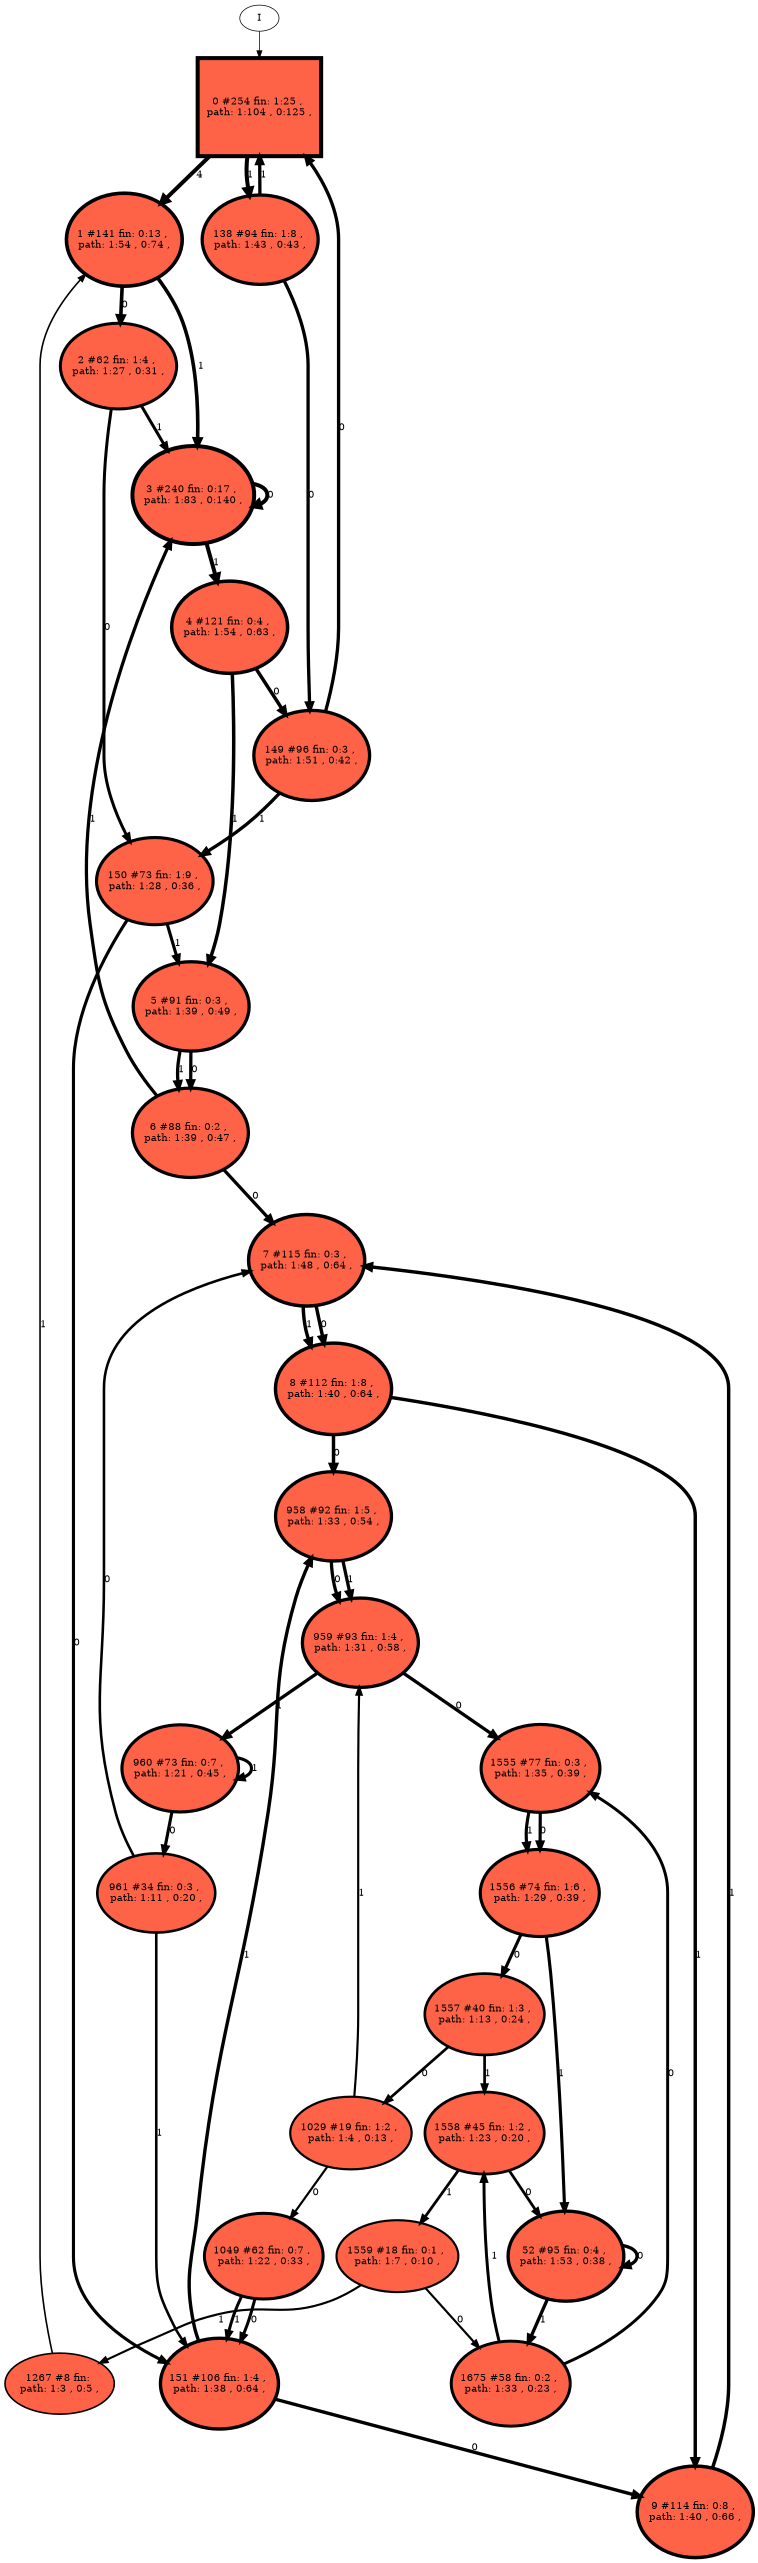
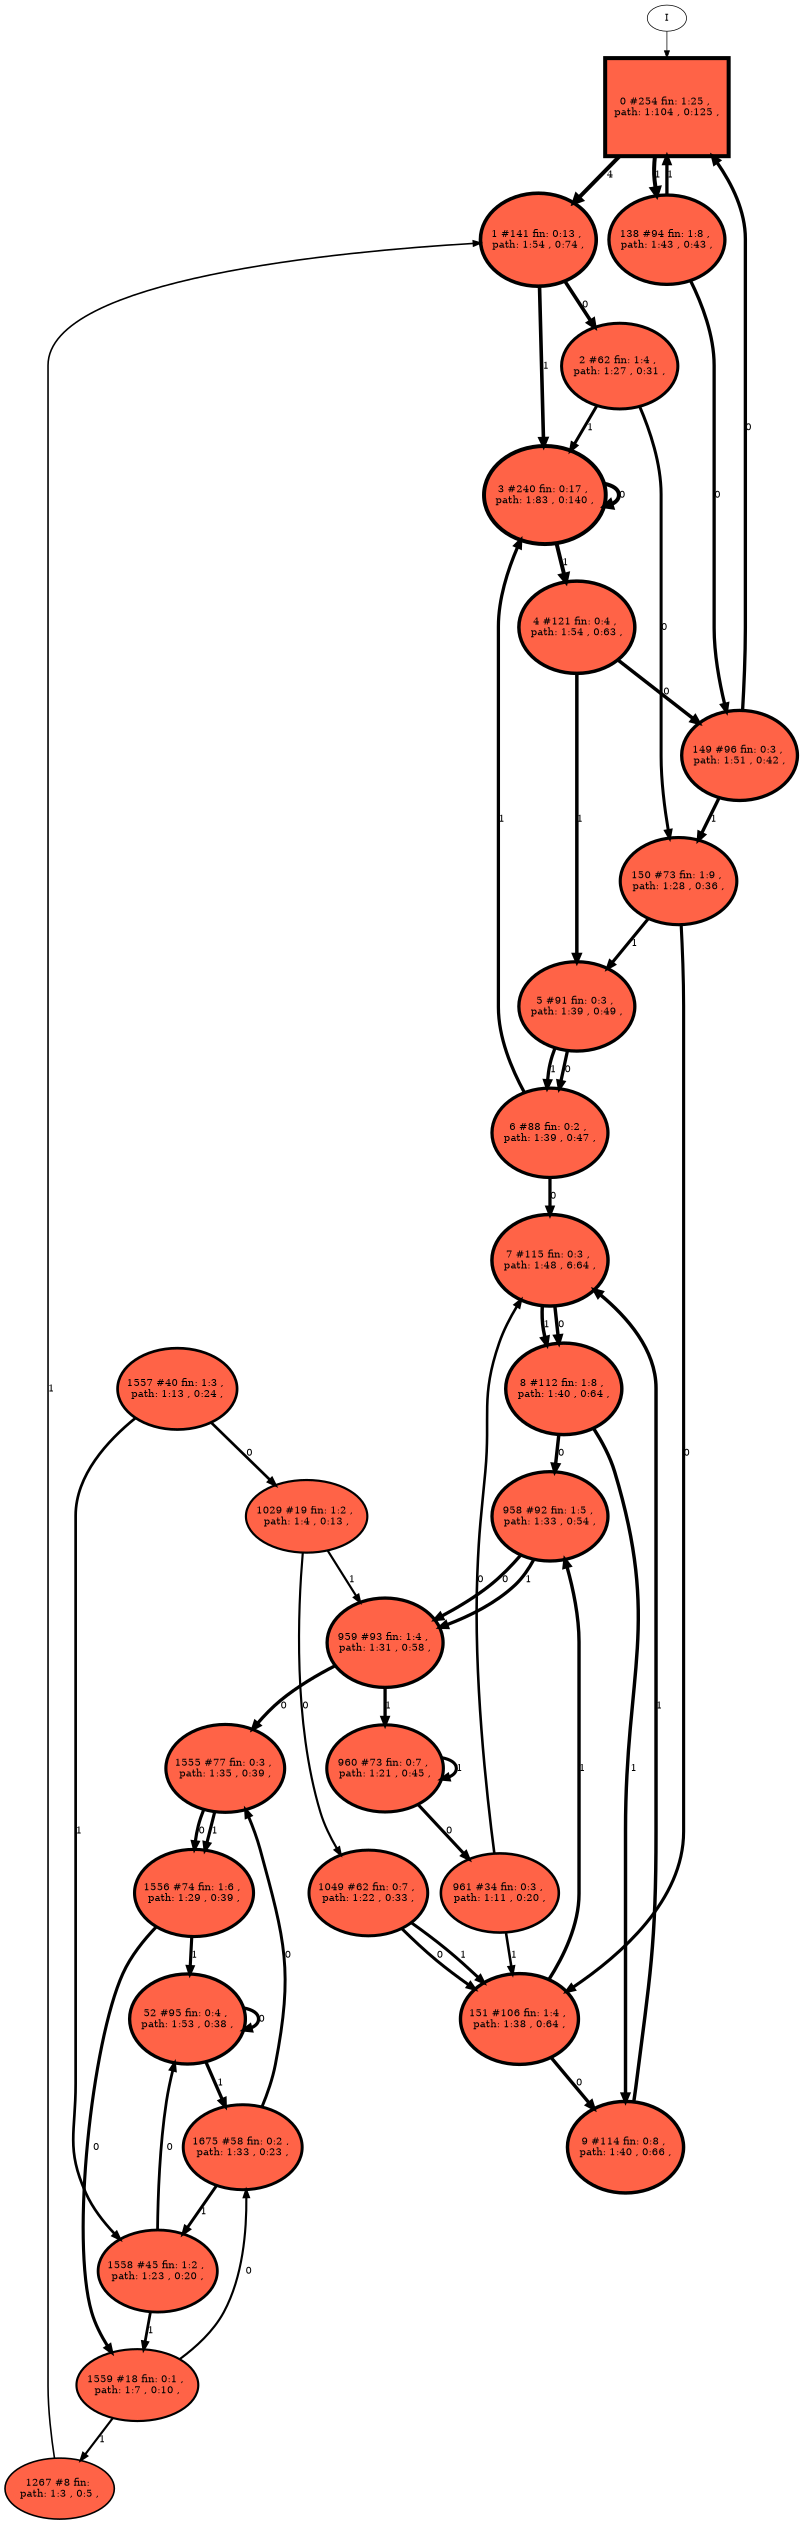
node "7 #115 fin: 0:3 , path: 1:48 , 0:64 ,": label "7 #115 fin: 0:3 , path: 1:48 , 0:64 ," -> "7 #115 fin: 0:3 , path: 1:48 , 6:64 ,"
edge "1556 #74 fin: 1:6 , path: 1:29 , 0:39 ," -> "1557 #40 fin: 1:3 , path: 1:13 , 0:24 ,": now "1556 #74 fin: 1:6 , path: 1:29 , 0:39 ," -> "1559 #18 fin: 0:1 , path: 1:7 , 0:10 ,"
